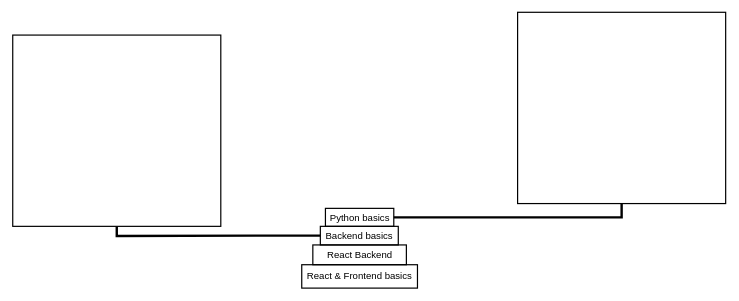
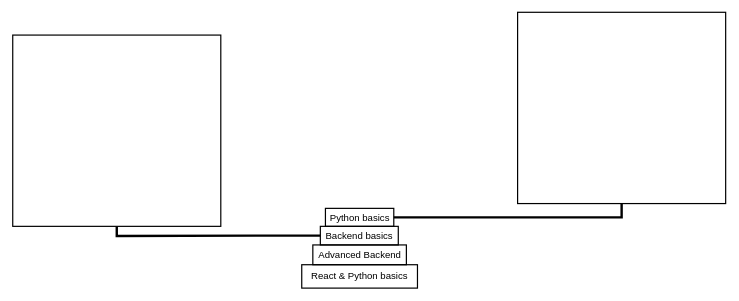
node "React Backend": label "React Backend" -> "Advanced Backend"
node "React & Frontend basics": label "React & Frontend basics" -> "React & Python basics"
